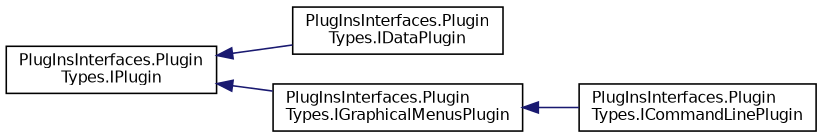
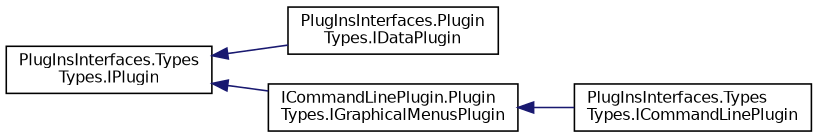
node "PlugInsInterfaces.Plugin Types.IPlugin": label "PlugInsInterfaces.Plugin Types.IPlugin" -> "PlugInsInterfaces.Types Types.IPlugin"
node "PlugInsInterfaces.Plugin Types.IGraphicalMenusPlugin": label "PlugInsInterfaces.Plugin Types.IGraphicalMenusPlugin" -> "ICommandLinePlugin.Plugin Types.IGraphicalMenusPlugin"
node "PlugInsInterfaces.Plugin Types.ICommandLinePlugin": label "PlugInsInterfaces.Plugin Types.ICommandLinePlugin" -> "PlugInsInterfaces.Types Types.ICommandLinePlugin"
